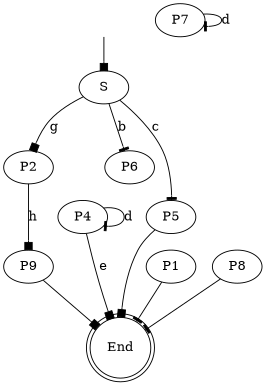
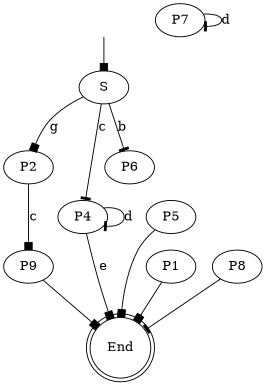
edge "S" -> "P5": now "S" -> "P4"
edge "P2" -> "P9": label "h" -> "c"
edge "P1" -> "End": arrowhead tee -> box
